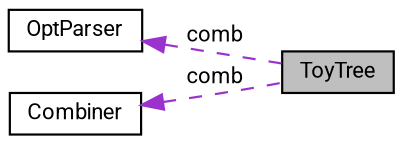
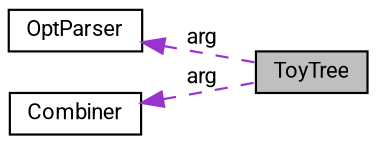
edge "ToyTree" -> "OptParser": label " comb" -> " arg"
edge "ToyTree" -> "Combiner": label " comb" -> " arg"
